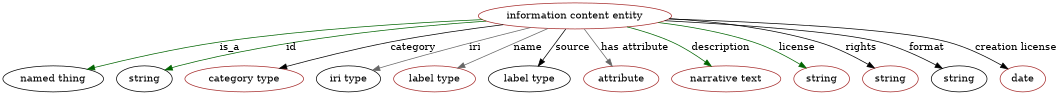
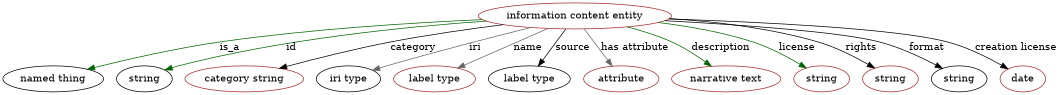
node "category type": label "category type" -> "category string"
